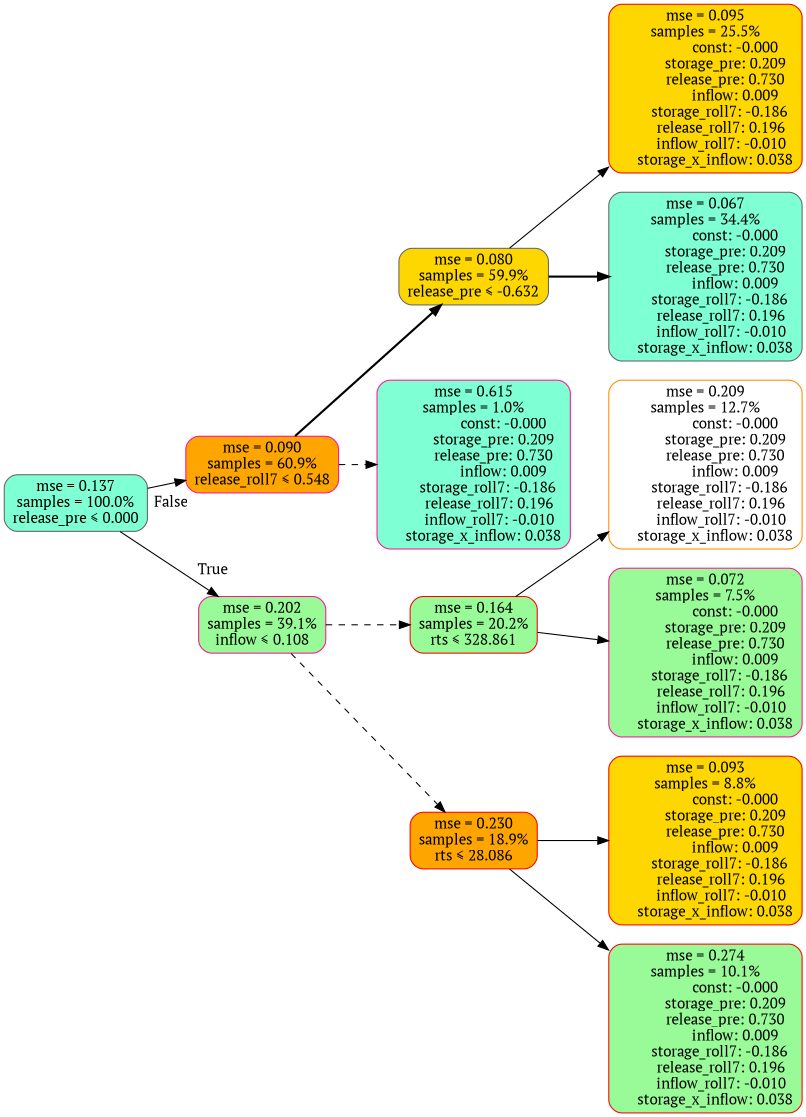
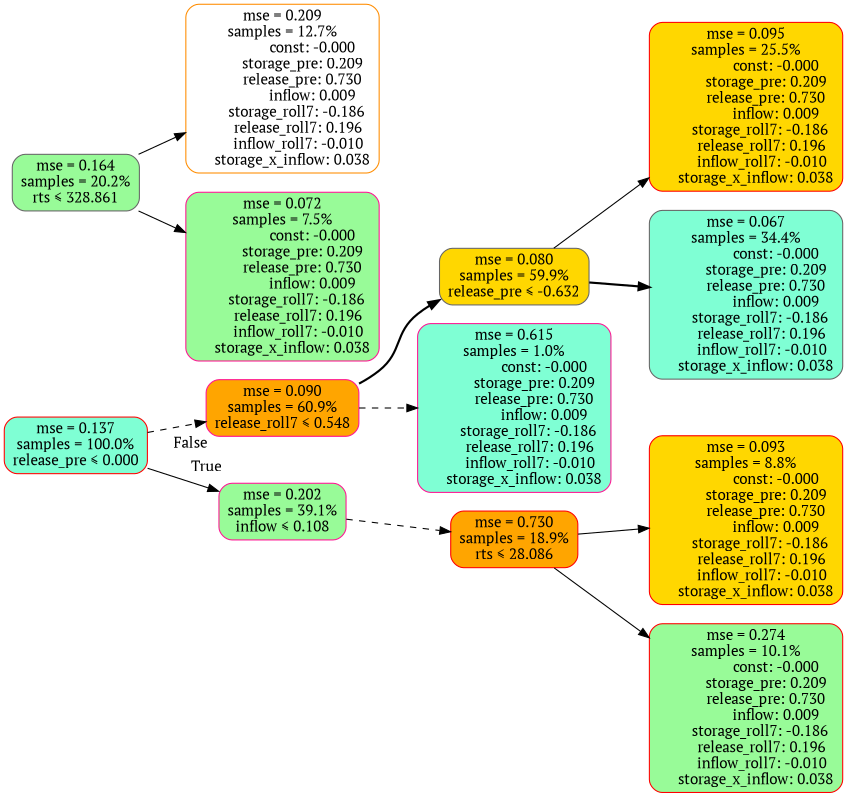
edge "mse = 0.137 samples = 100.0% release_pre ≤ 0.000" -> "mse = 0.090 samples = 60.9% release_roll7 ≤ 0.548": style solid -> dashed
node "mse = 0.137 samples = 100.0% release_pre ≤ 0.000": color gray40 -> red
edge "mse = 0.202 samples = 39.1% inflow ≤ 0.108" -> "mse = 0.164 samples = 20.2% rts ≤ 328.861": removed
node "mse = 0.164 samples = 20.2% rts ≤ 328.861": color red -> gray40
node "mse = 0.230 samples = 18.9% rts ≤ 28.086": label "mse = 0.230 samples = 18.9% rts ≤ 28.086" -> "mse = 0.730 samples = 18.9% rts ≤ 28.086"
